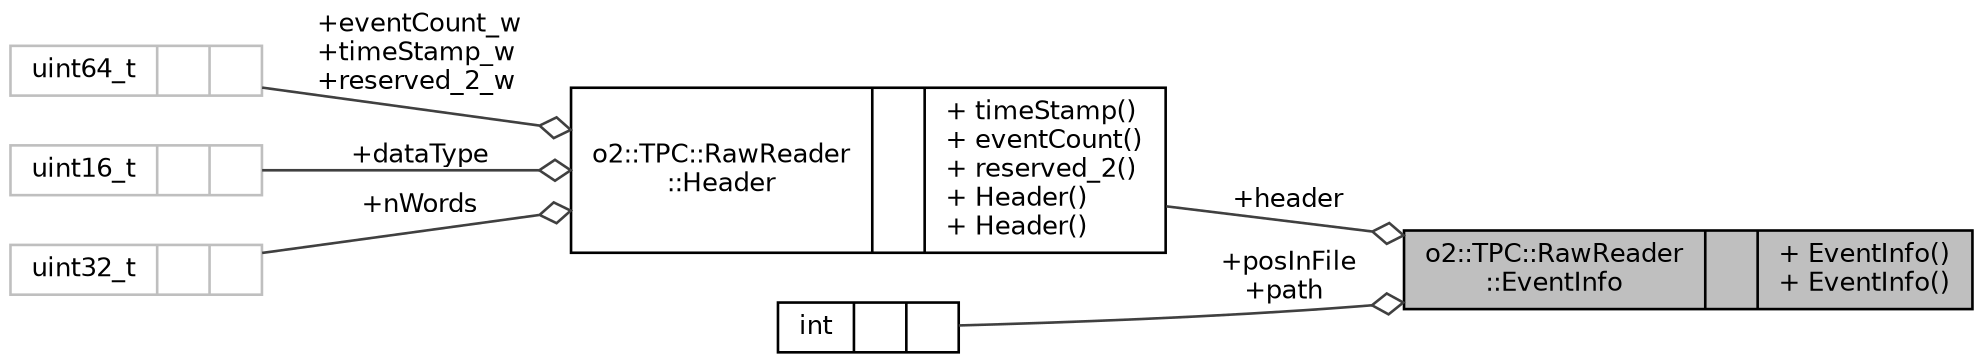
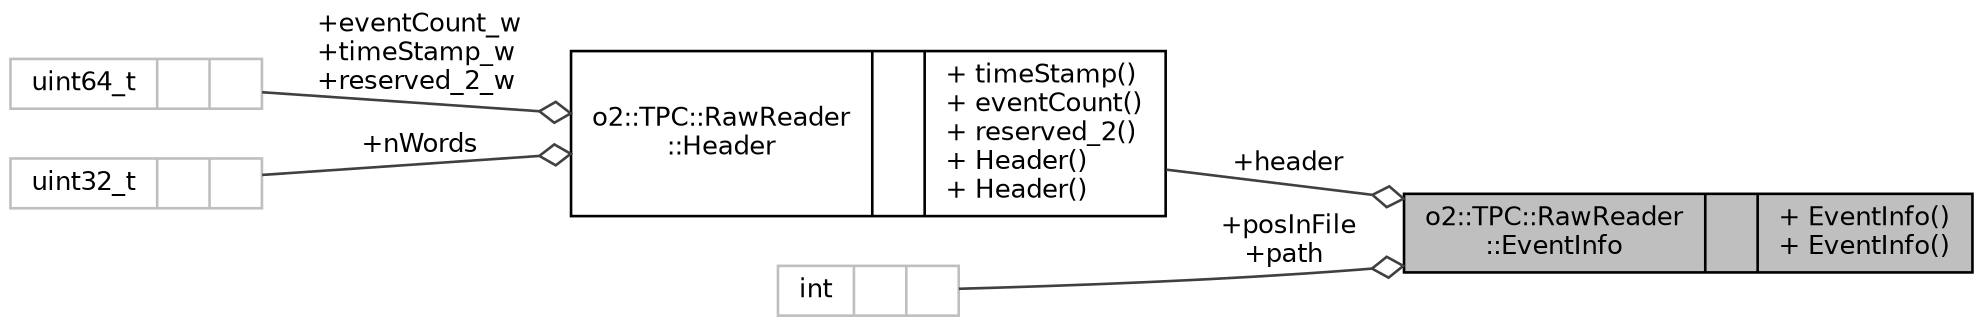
node "uint16_t": removed
node "int": color black -> grey75
